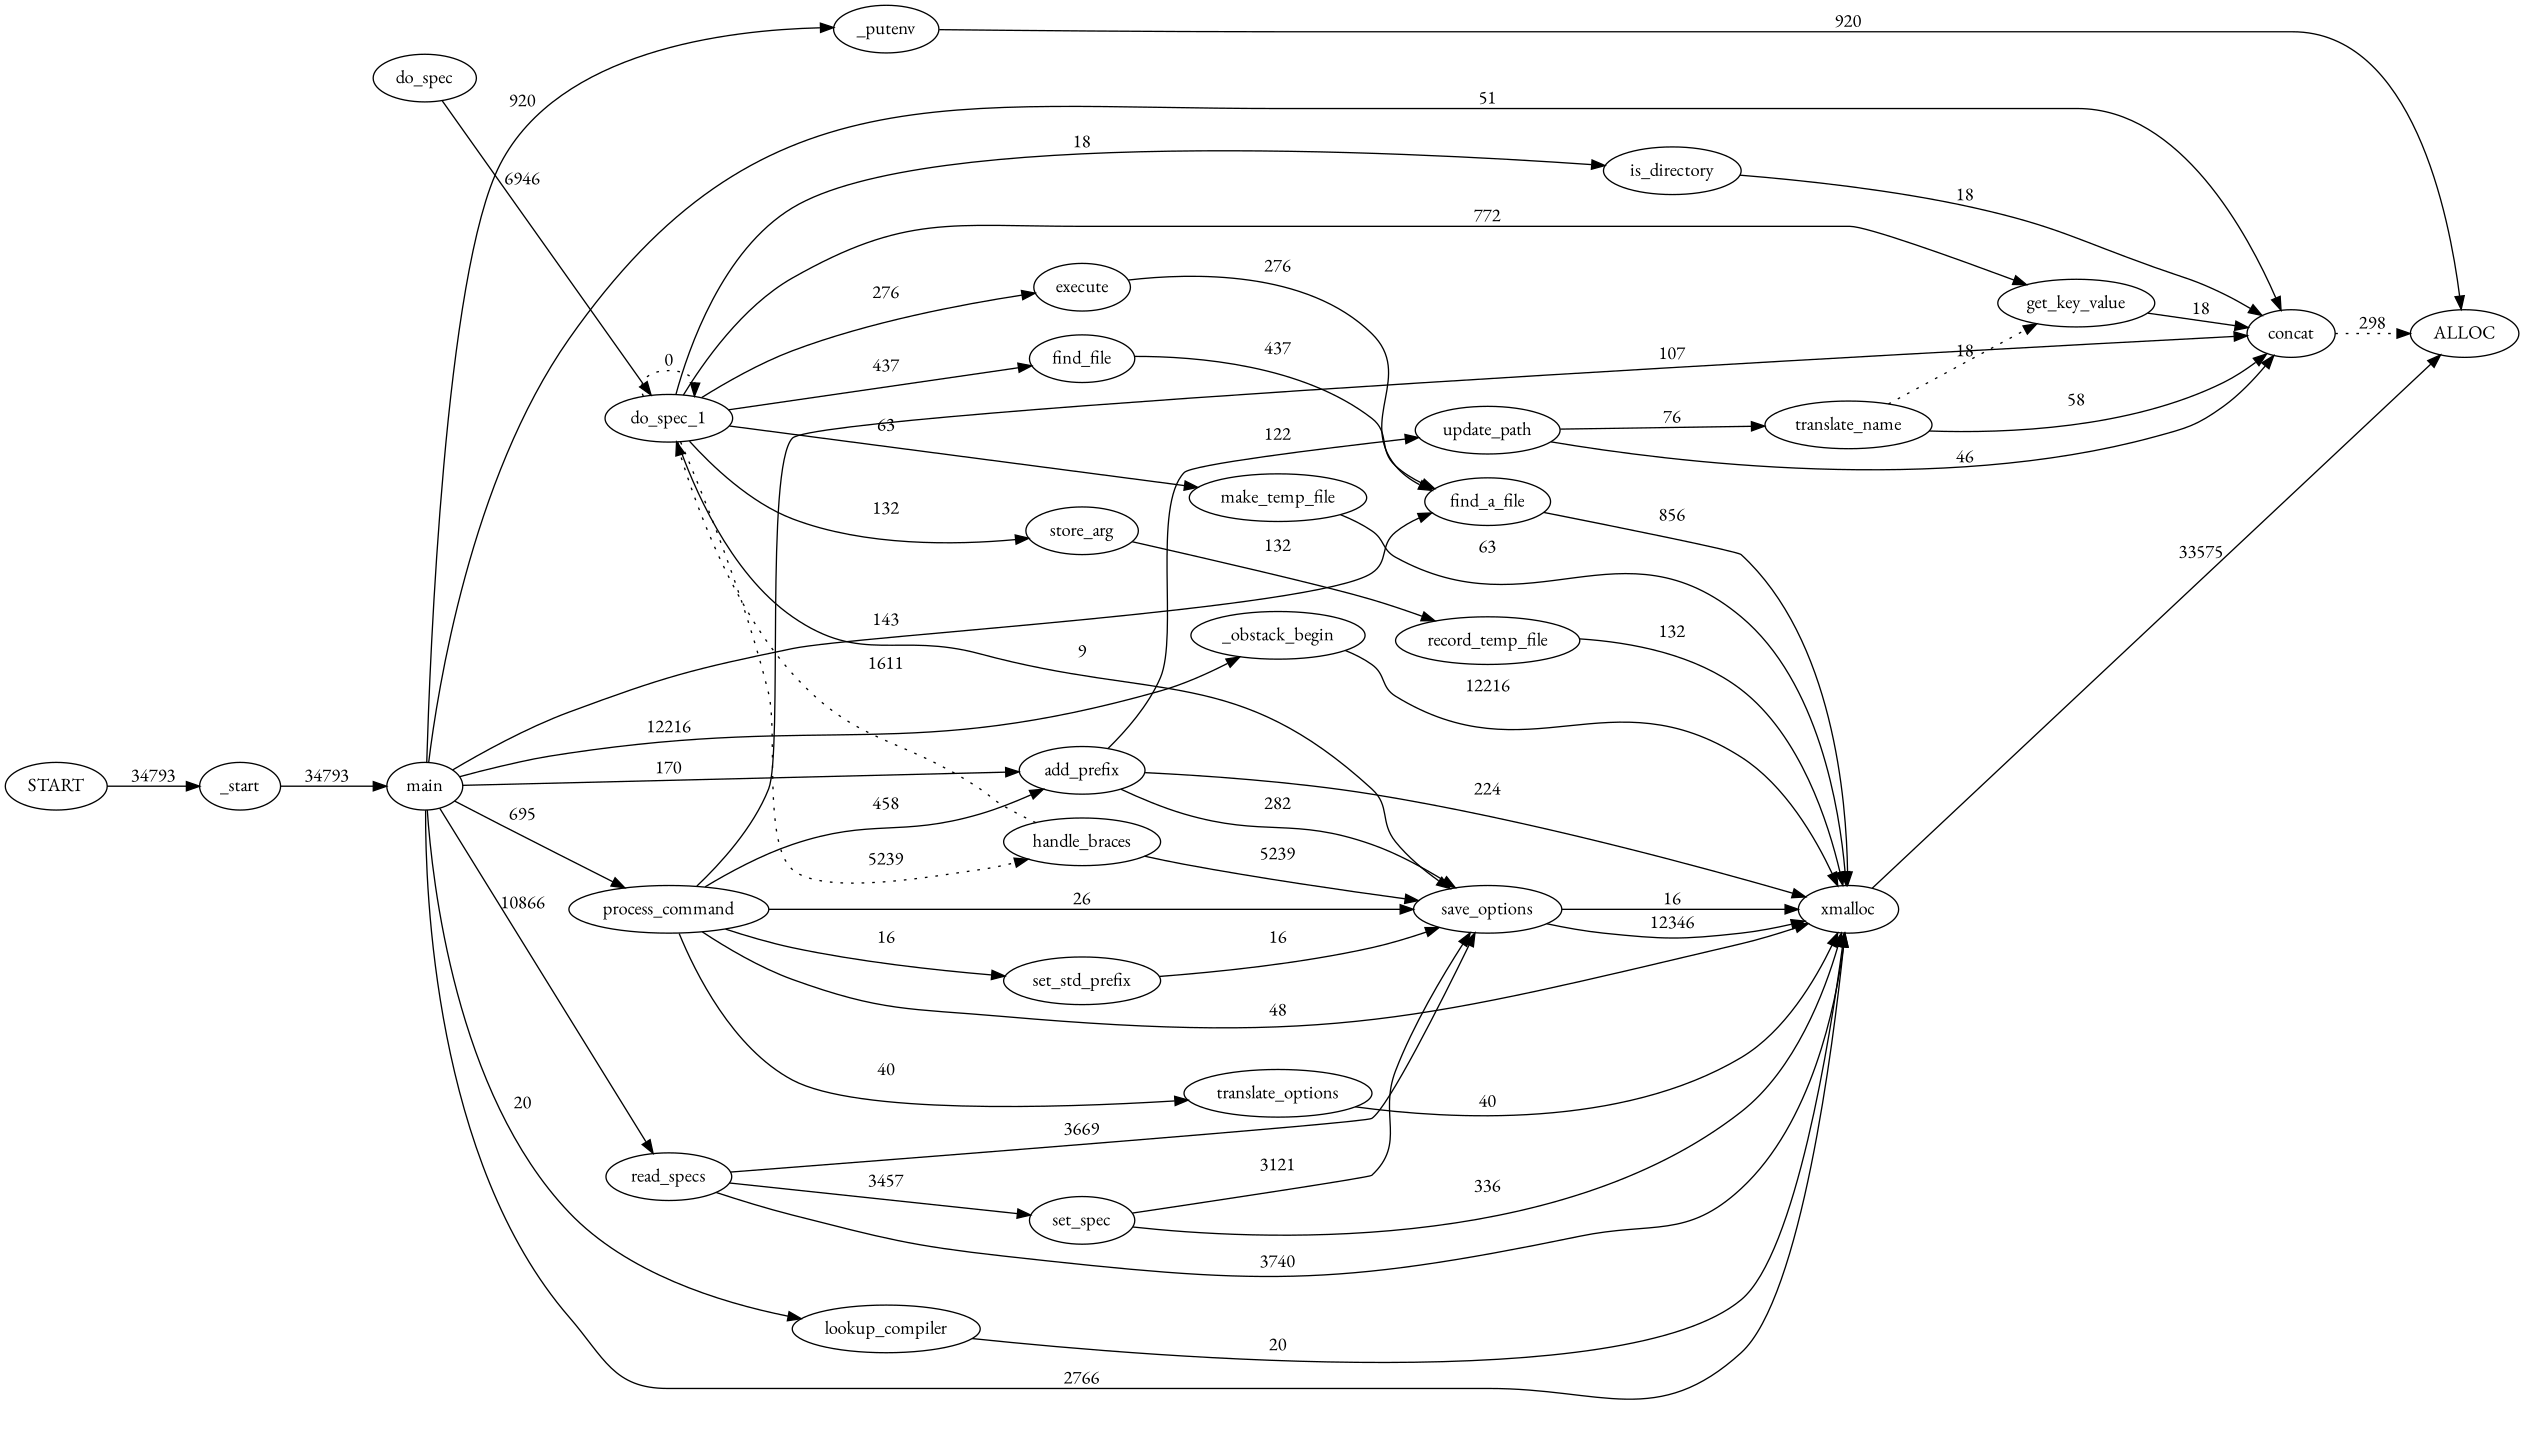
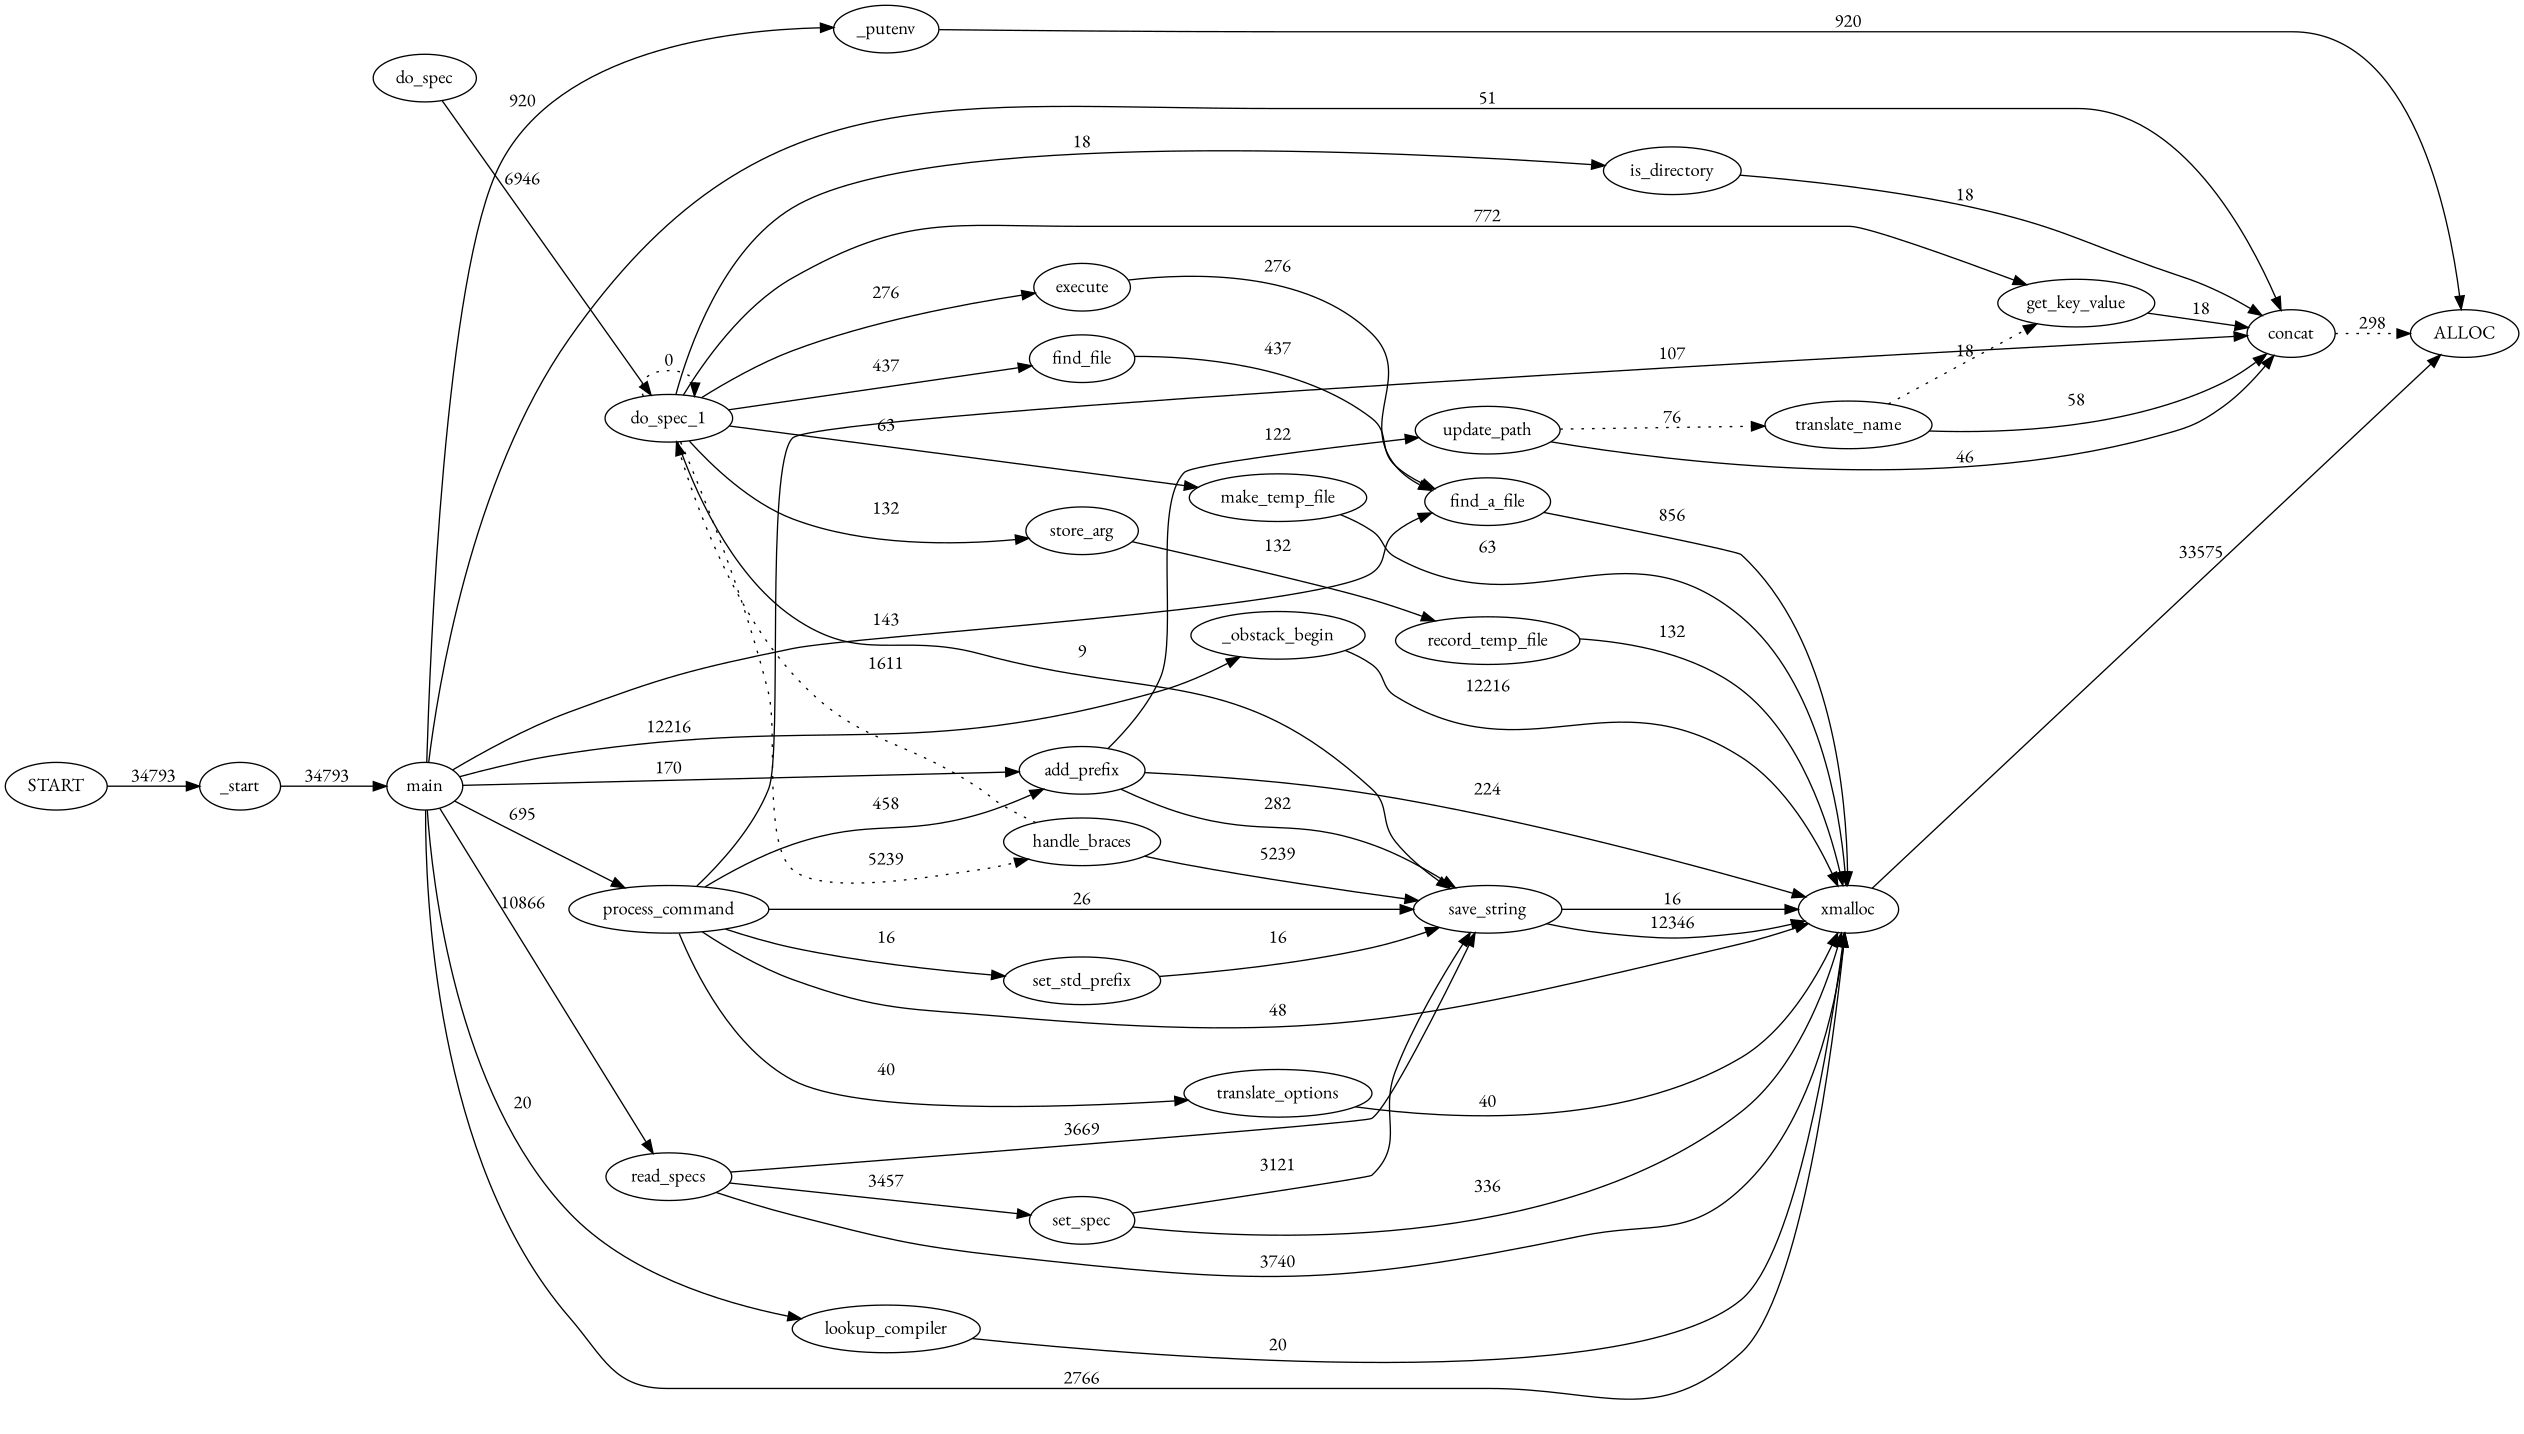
edge "update_path" -> "translate_name": style solid -> dotted
node "save_options": label "save_options" -> "save_string"
